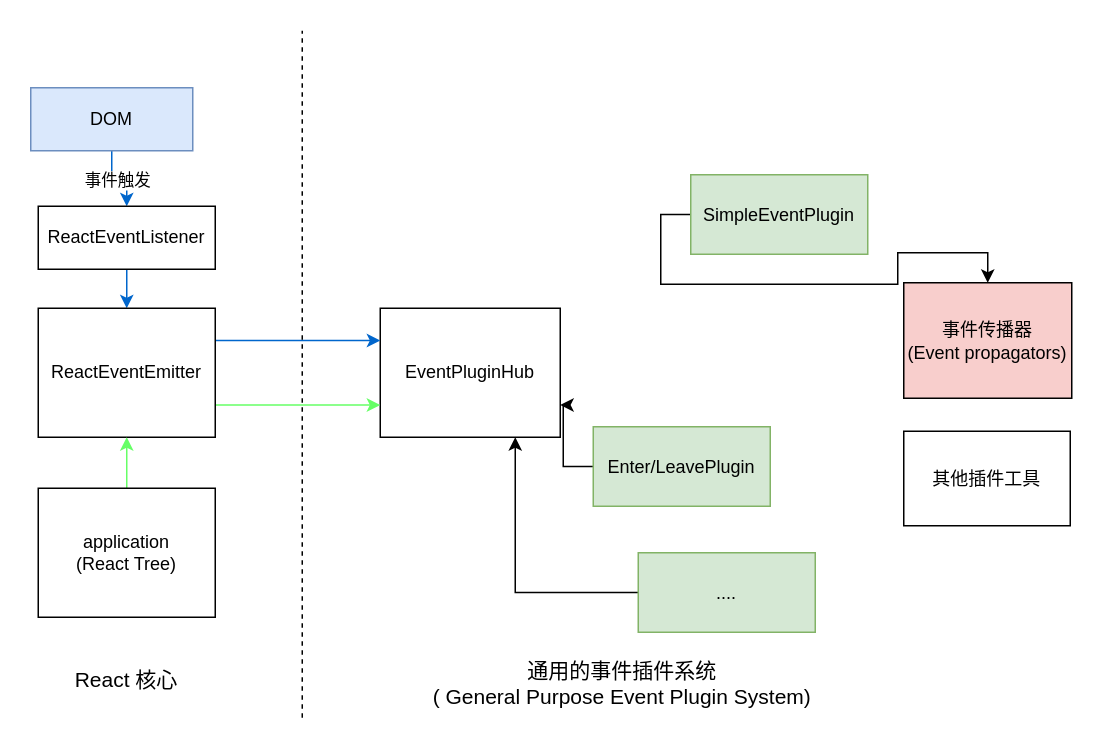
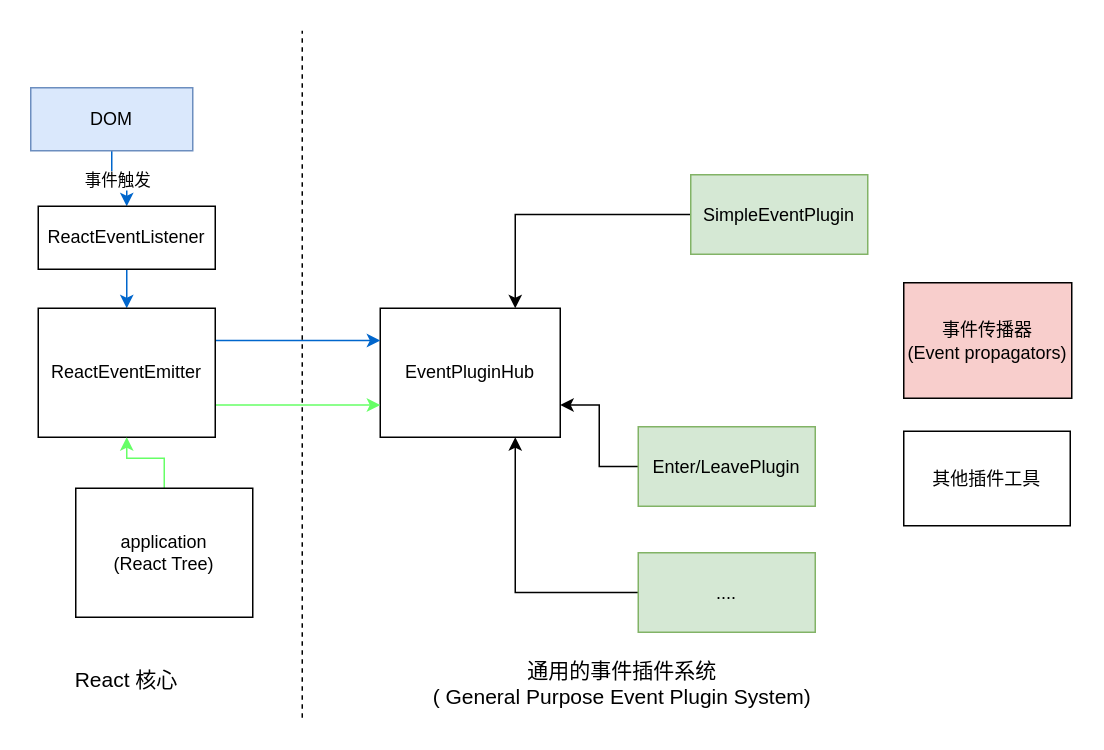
edge "SimpleEventPlugin" -> "事件传播器 (Event propagators)": now "SimpleEventPlugin" -> "EventPluginHub"
node "Enter/LeavePlugin": moved (682, 467) -> (727, 467)
node "application (React Tree)": moved (127, 553) -> (164, 553)
